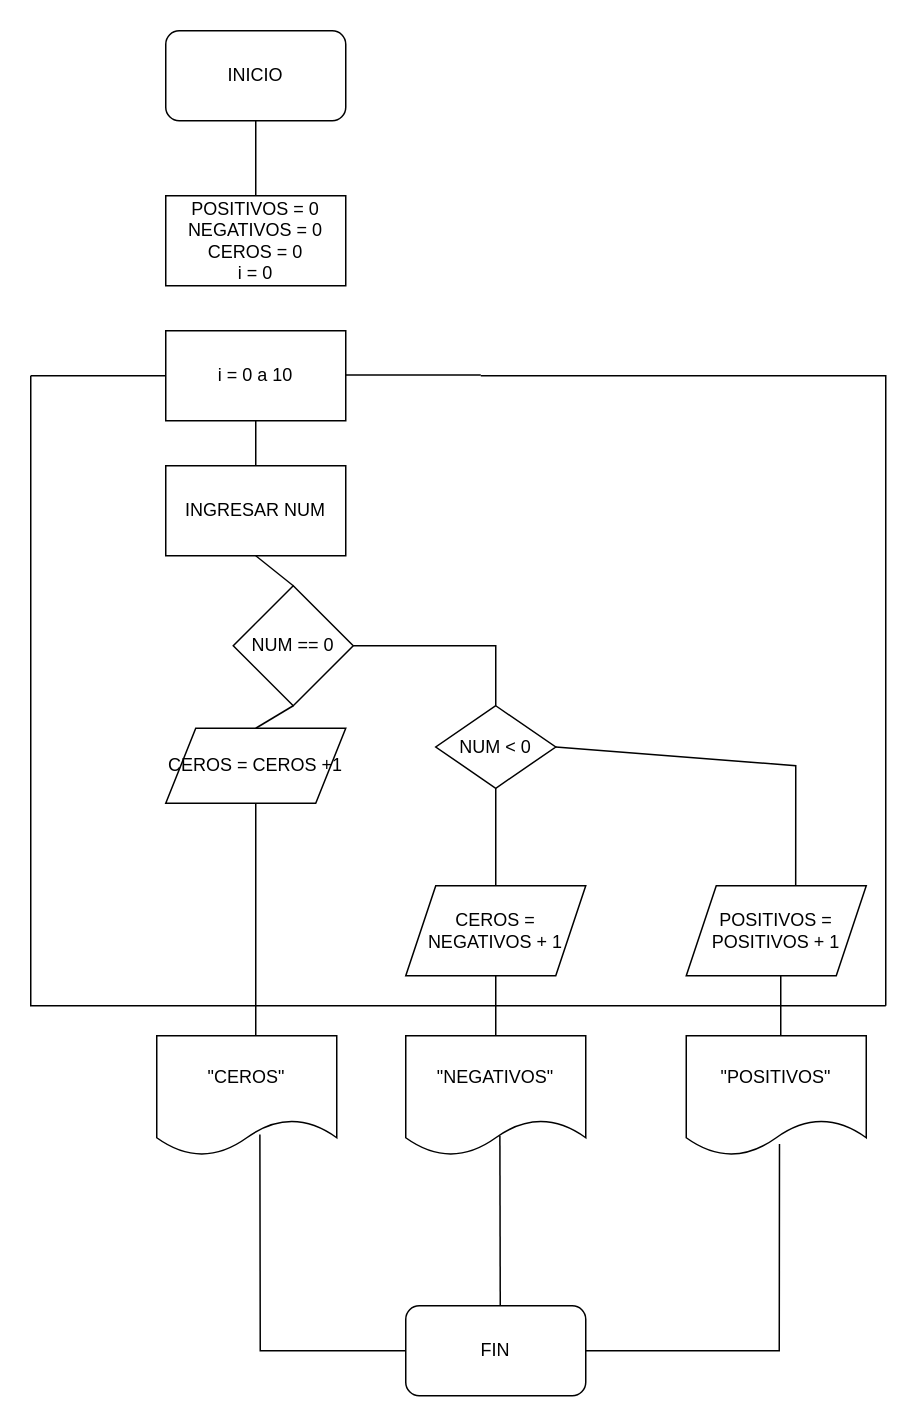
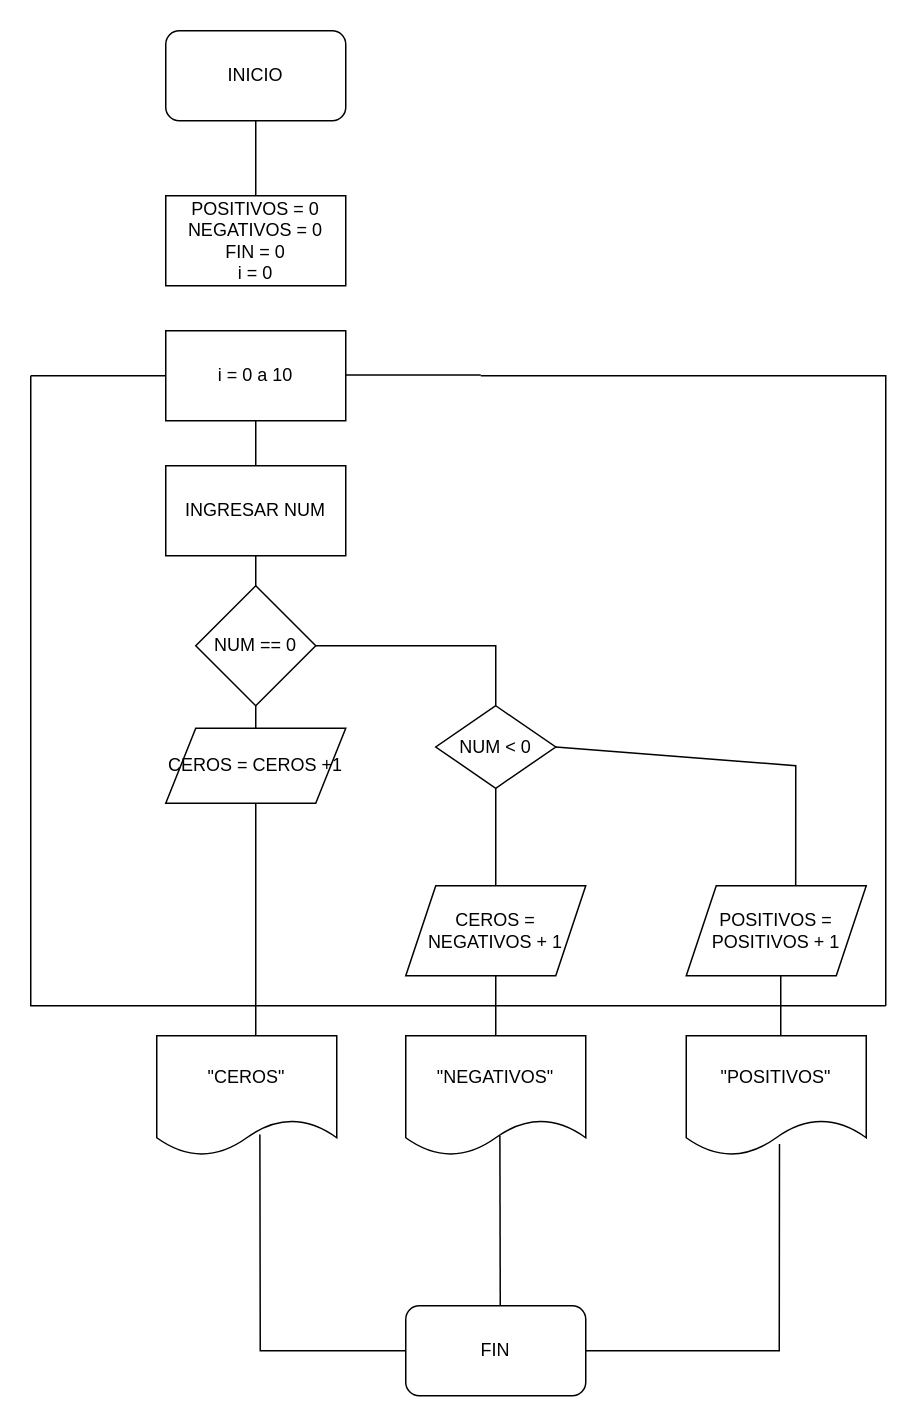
node "POSITIVOS = 0 NEGATIVOS = 0 CEROS = 0 i = 0": label "POSITIVOS = 0 NEGATIVOS = 0 CEROS = 0 i = 0" -> "POSITIVOS = 0 NEGATIVOS = 0 FIN = 0 i = 0"
node "NUM == 0": moved (293, 646) -> (256, 646)
